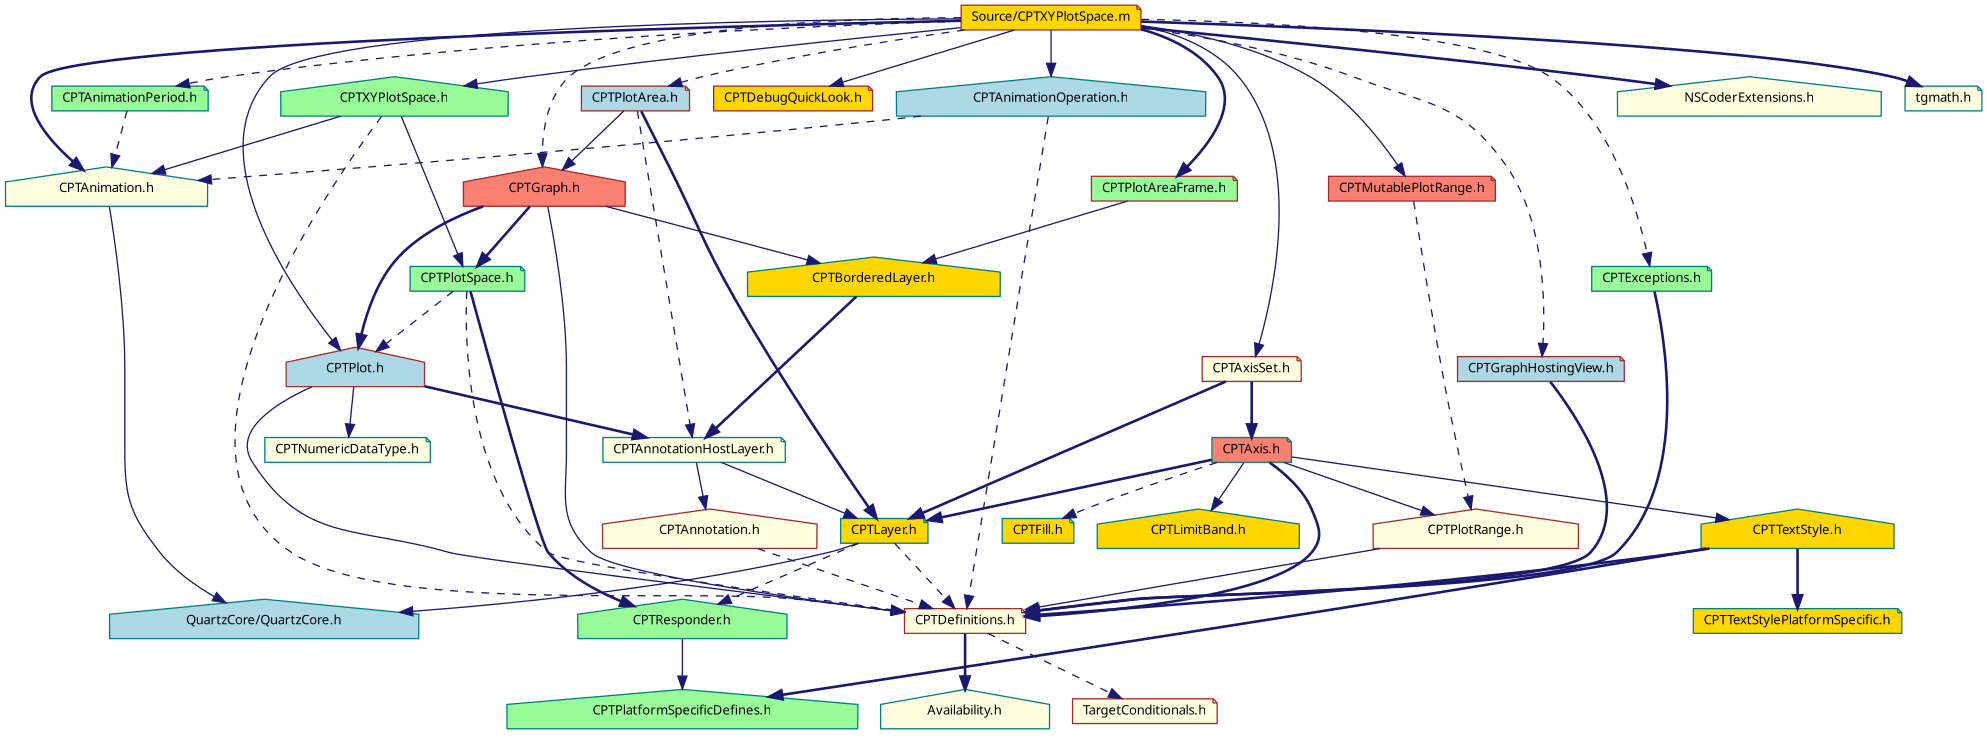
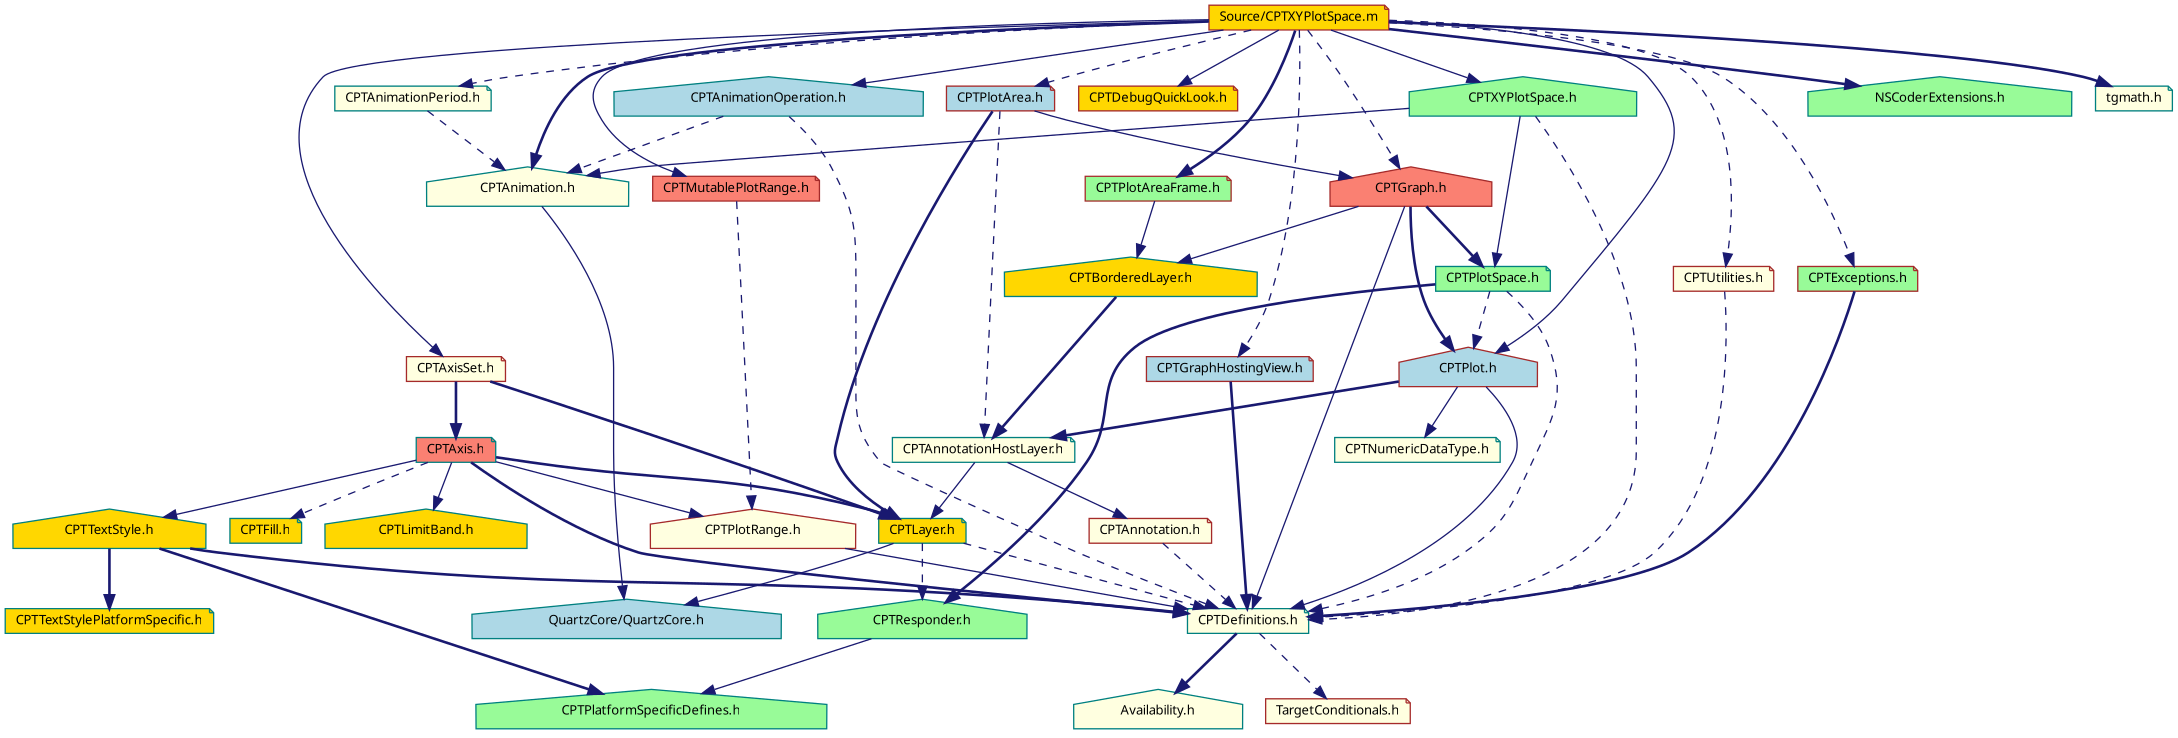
node "CPTAnimationPeriod.h": fillcolor palegreen -> lightyellow
node "NSCoderExtensions.h": fillcolor lightyellow -> palegreen
node "CPTExceptions.h": color teal -> brown
node "CPTUtilities.h": added
node "CPTAnnotation.h": shape house -> note
node "CPTDefinitions.h": color brown -> teal
